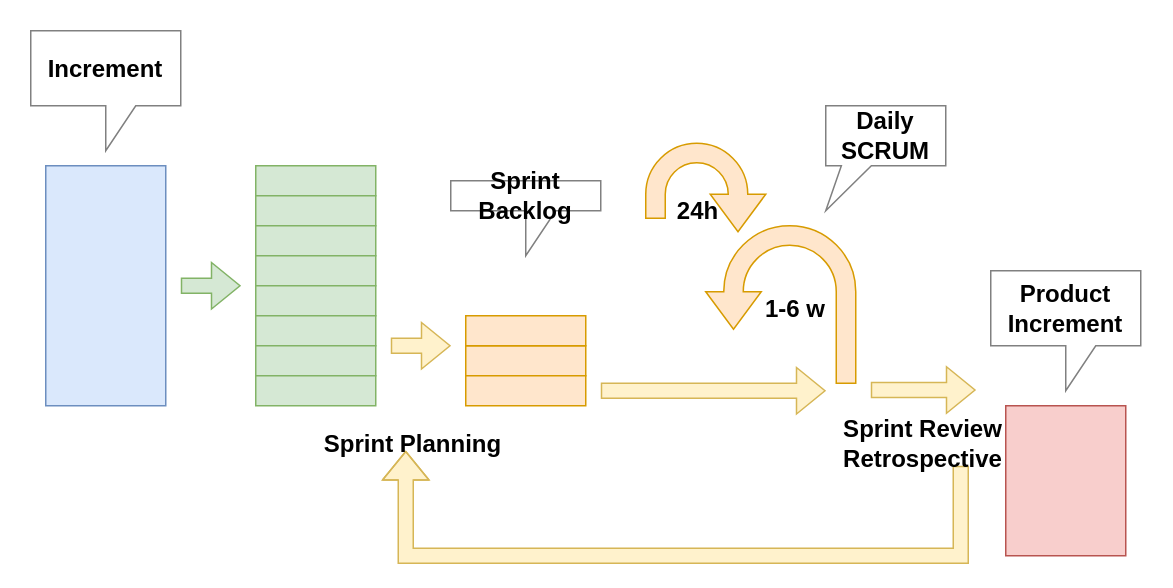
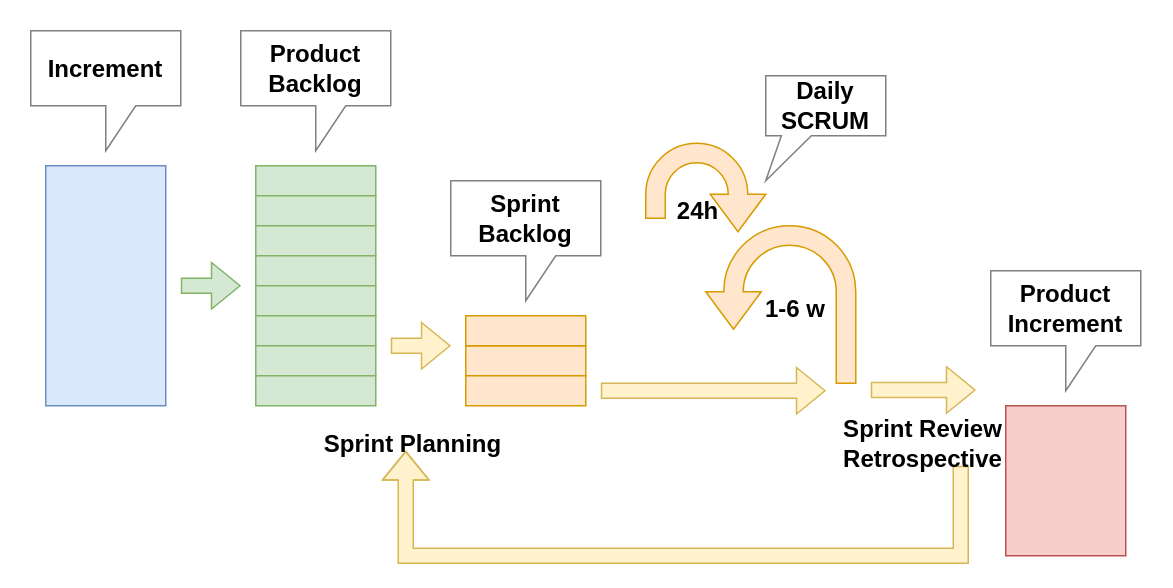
node "Product Backlog": added
node "Daily SCRUM": moved (886, 158) -> (826, 128)
node "Sprint Backlog": size 150x75 -> 150x120
